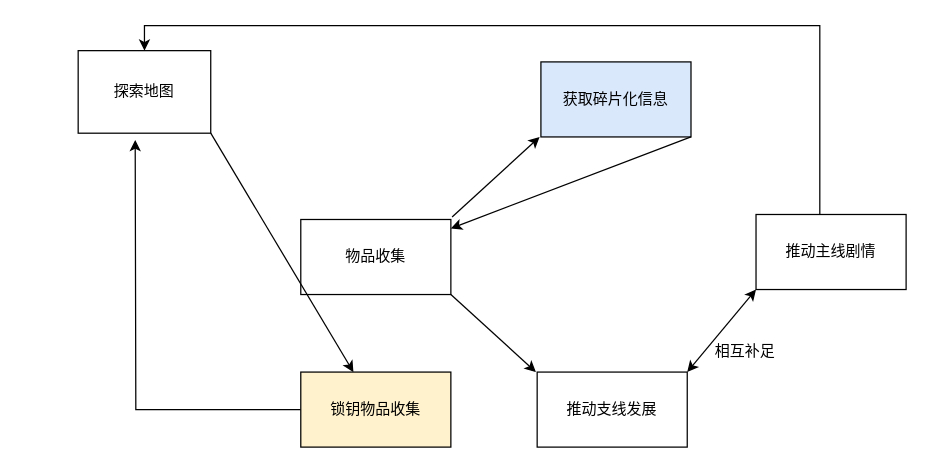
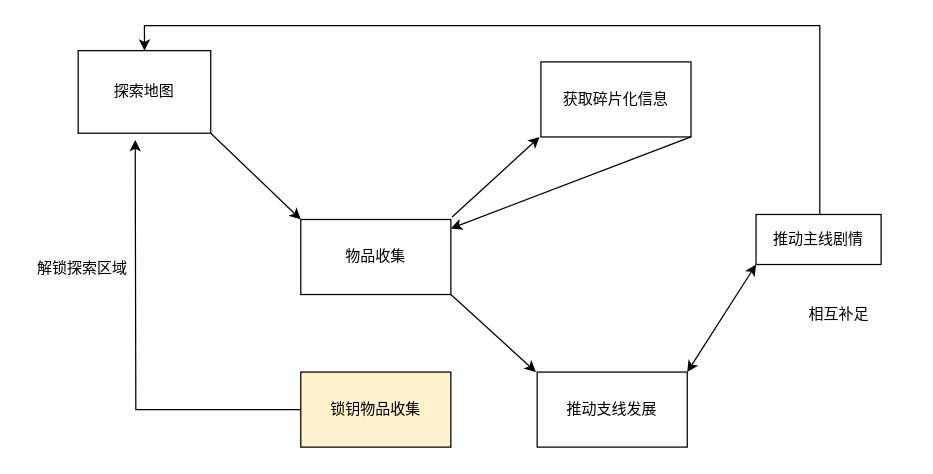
node "获取碎片化信息": fillcolor #dae8fc -> #ffffff
edge "探索地图" -> "锁钥物品收集": now "探索地图" -> "物品收集"
node "推动主线剧情": size 150x75 -> 125x50
node "解锁探索区域": added
node "相互补足": moved (744, 352) -> (838, 314)
